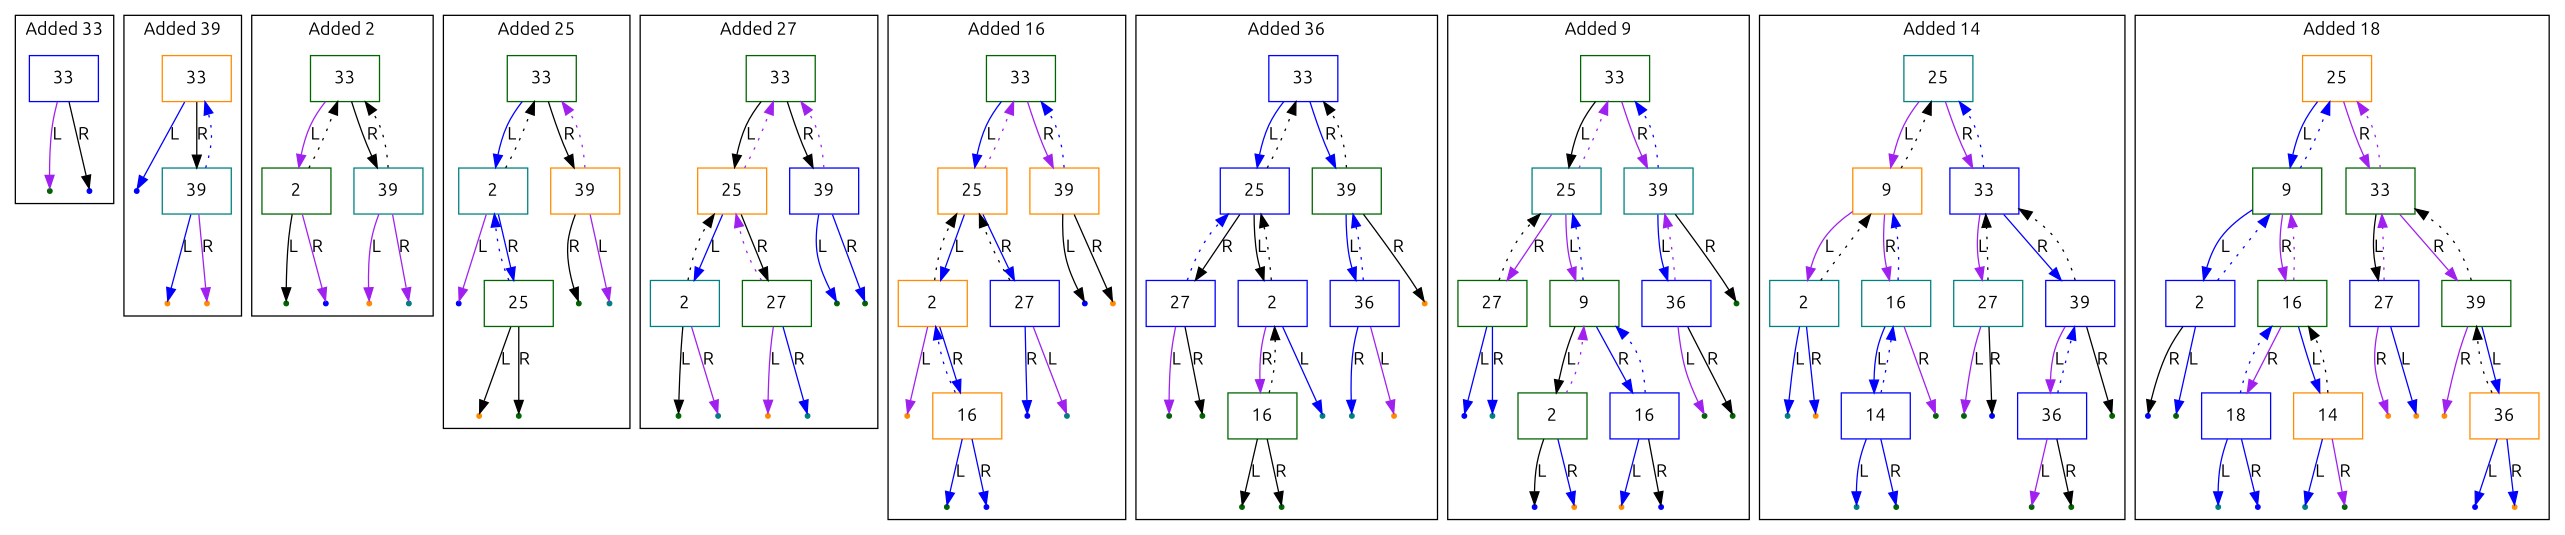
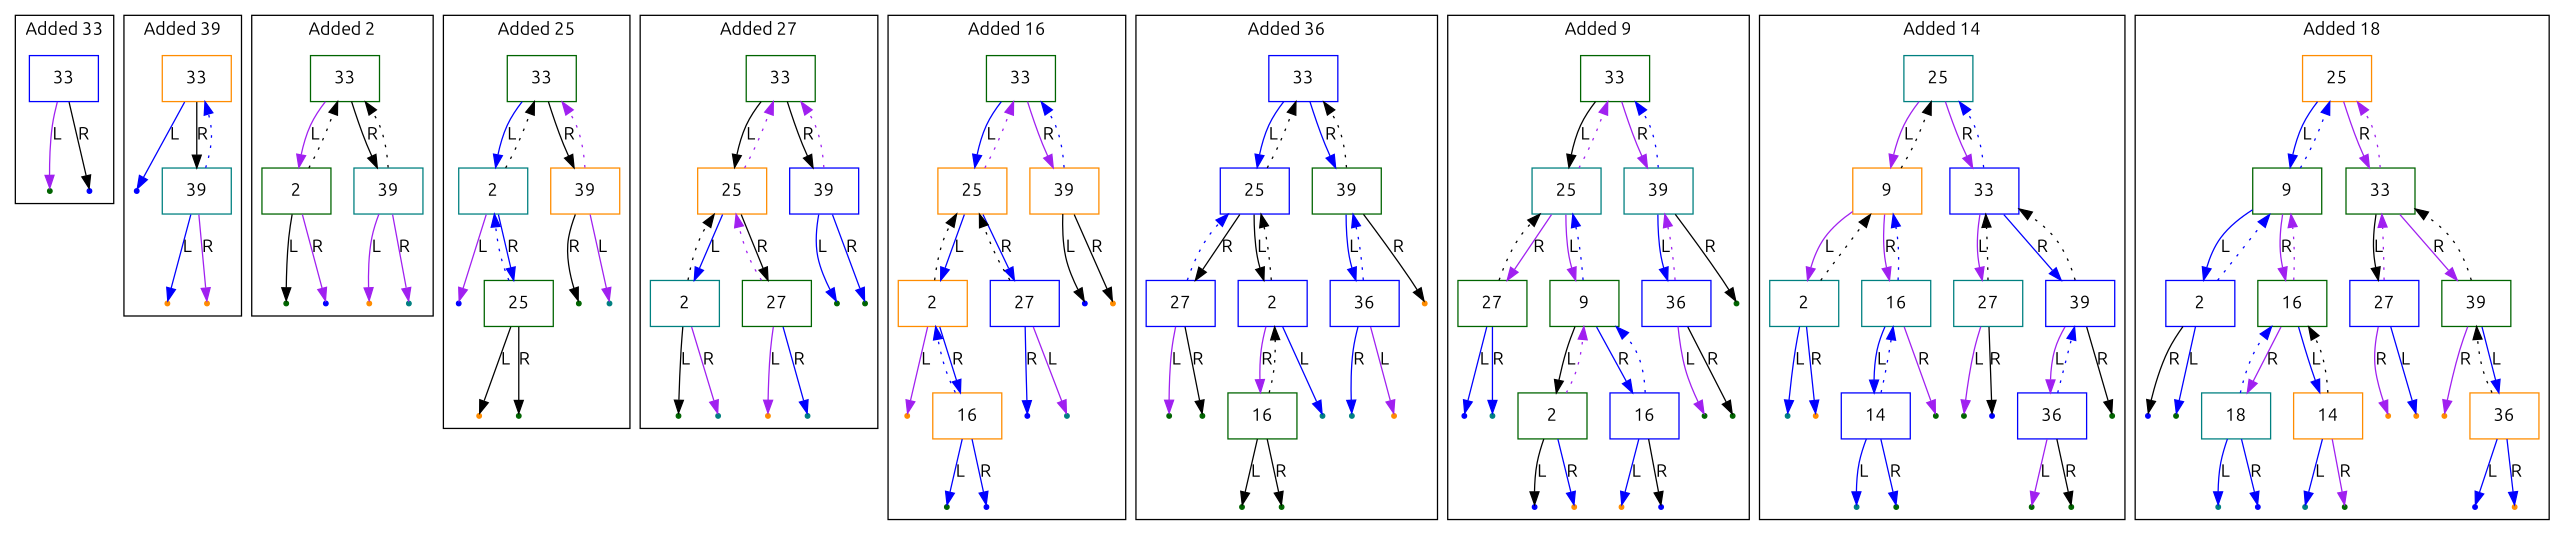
node "18": color blue -> teal
